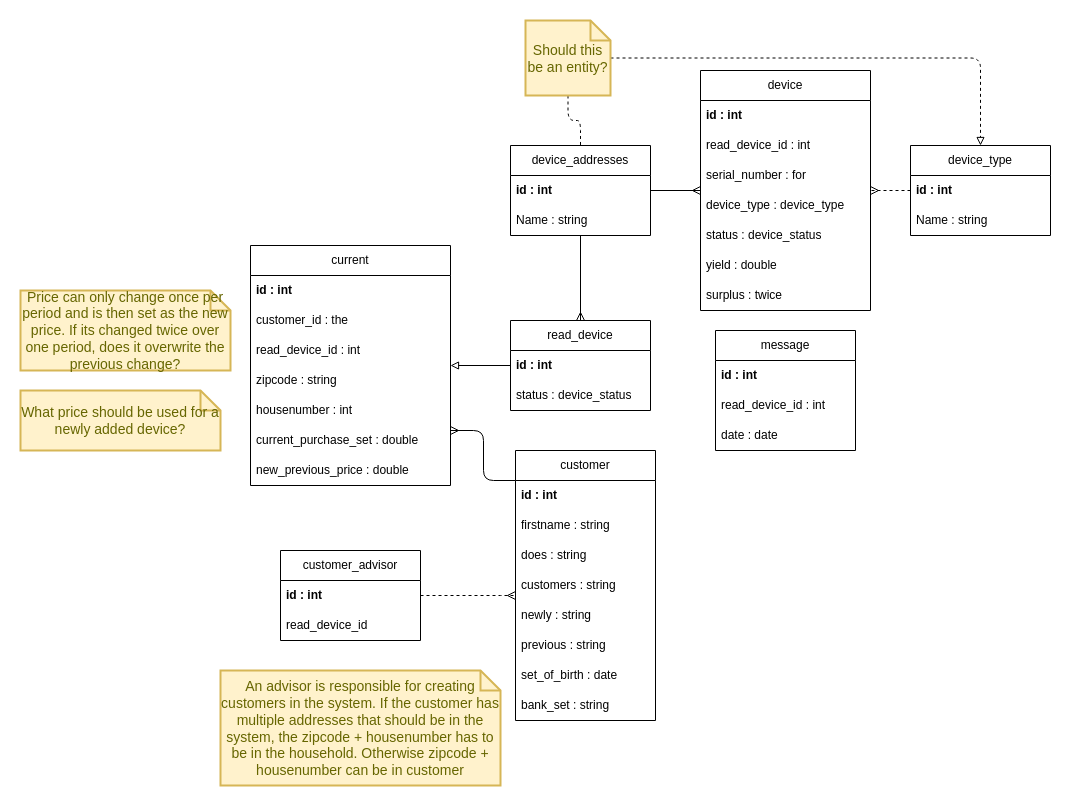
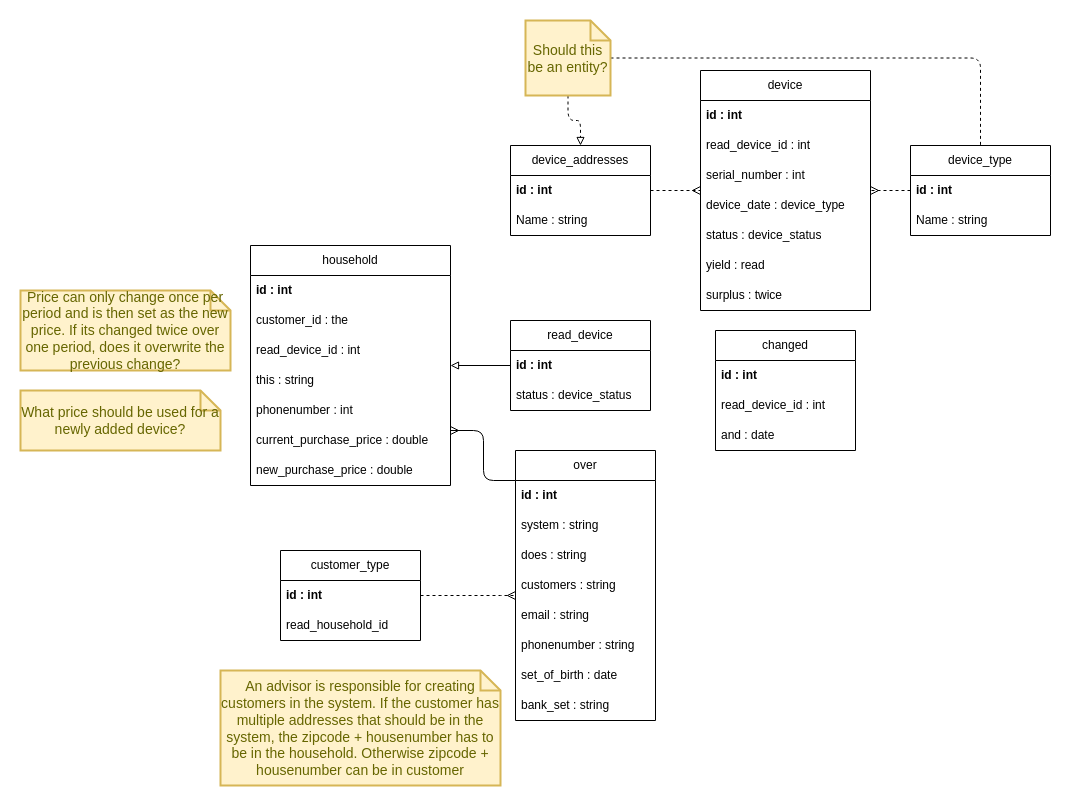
edge "Should this be an entity?" -> "device_type": arrowhead block -> none
edge "Should this be an entity?" -- "device_addresses": arrowhead none -> block
node "serial_number : for": label "serial_number : for" -> "serial_number : int"
edge "device_addresses" -> "device": style solid -> dashed
node "device_type : device_type": label "device_type : device_type" -> "device_date : device_type"
node "current": label "current" -> "household"
node "yield : double": label "yield : double" -> "yield : read"
edge "device_addresses" -> "read_device": removed
node "message": label "message" -> "changed"
node "zipcode : string": label "zipcode : string" -> "this : string"
node "housenumber : int": label "housenumber : int" -> "phonenumber : int"
node "date : date": label "date : date" -> "and : date"
node "current_purchase_set : double": label "current_purchase_set : double" -> "current_purchase_price : double"
node "customer": label "customer" -> "over"
node "new_previous_price : double": label "new_previous_price : double" -> "new_purchase_price : double"
node "firstname : string": label "firstname : string" -> "system : string"
node "customer_advisor": label "customer_advisor" -> "customer_type"
node "newly : string": label "newly : string" -> "email : string"
node "read_device_id": label "read_device_id" -> "read_household_id"
node "previous : string": label "previous : string" -> "phonenumber : string"
